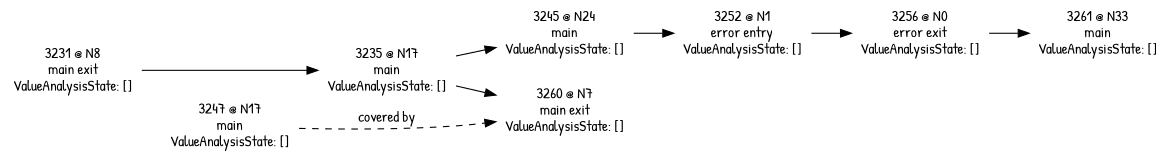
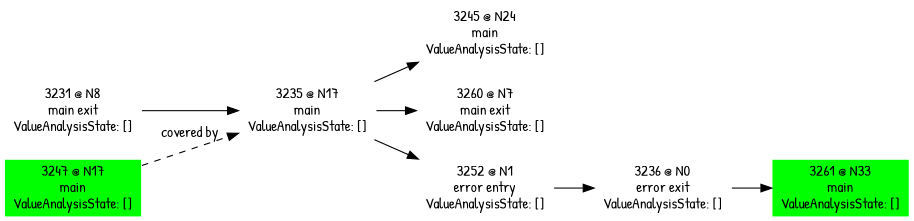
edge "3245 @ N24 main ValueAnalysisState: []" -> "3252 @ N1 error entry ValueAnalysisState: []": now "3235 @ N17 main ValueAnalysisState: []" -> "3252 @ N1 error entry ValueAnalysisState: []"
node "3256 @ N0 error exit ValueAnalysisState: []": label "3256 @ N0 error exit ValueAnalysisState: []" -> "3236 @ N0 error exit ValueAnalysisState: []"
node "3261 @ N33 main ValueAnalysisState: []": fillcolor white -> green
node "3247 @ N17 main ValueAnalysisState: []": fillcolor white -> green
edge "3247 @ N17 main ValueAnalysisState: []" -> "3260 @ N7 main exit ValueAnalysisState: []": now "3247 @ N17 main ValueAnalysisState: []" -> "3235 @ N17 main ValueAnalysisState: []"
